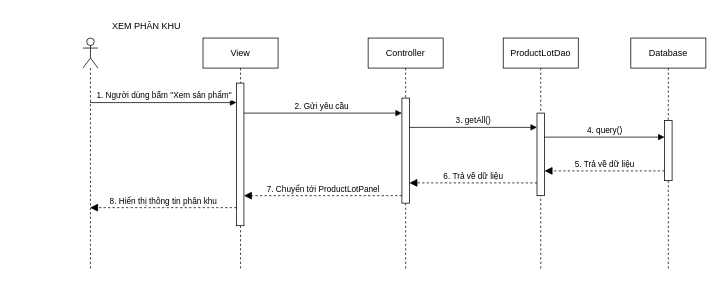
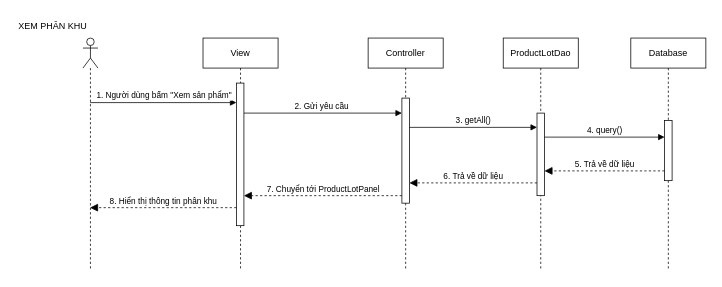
node "XEM PHÂN KHU": moved (147, 27) -> (53, 27)
